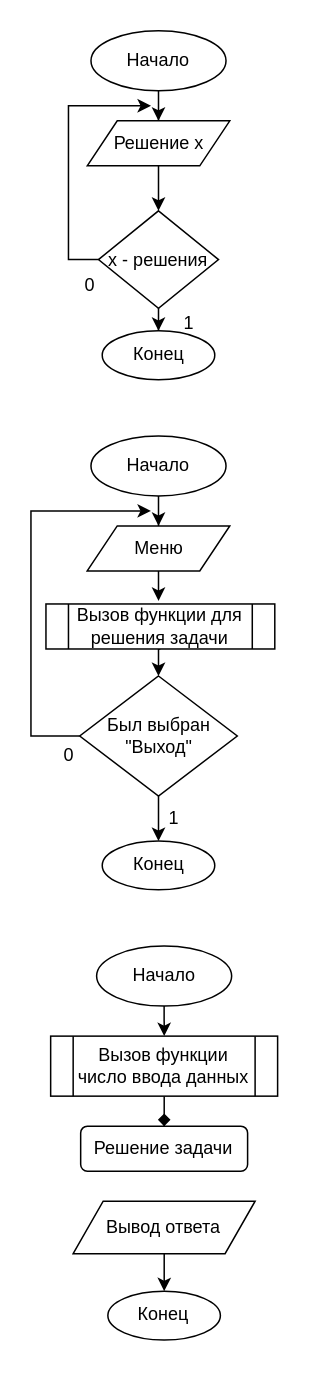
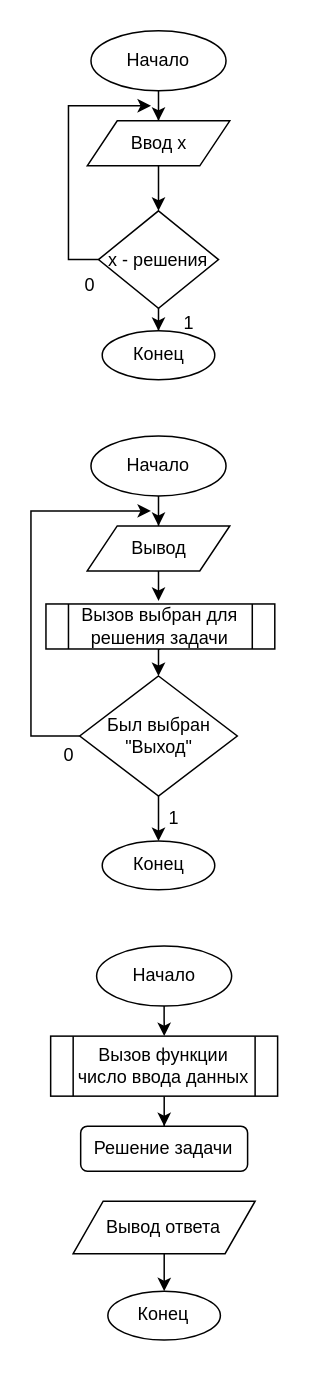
node "Решение x": label "Решение x" -> "Ввод x"
node "Меню": label "Меню" -> "Вывод"
node "Вызов функции для решения задачи": label "Вызов функции для решения задачи" -> "Вызов выбран для решения задачи"
edge "Вызов функции число ввода данных" -> "Решение задачи": arrowhead diamond -> classic
